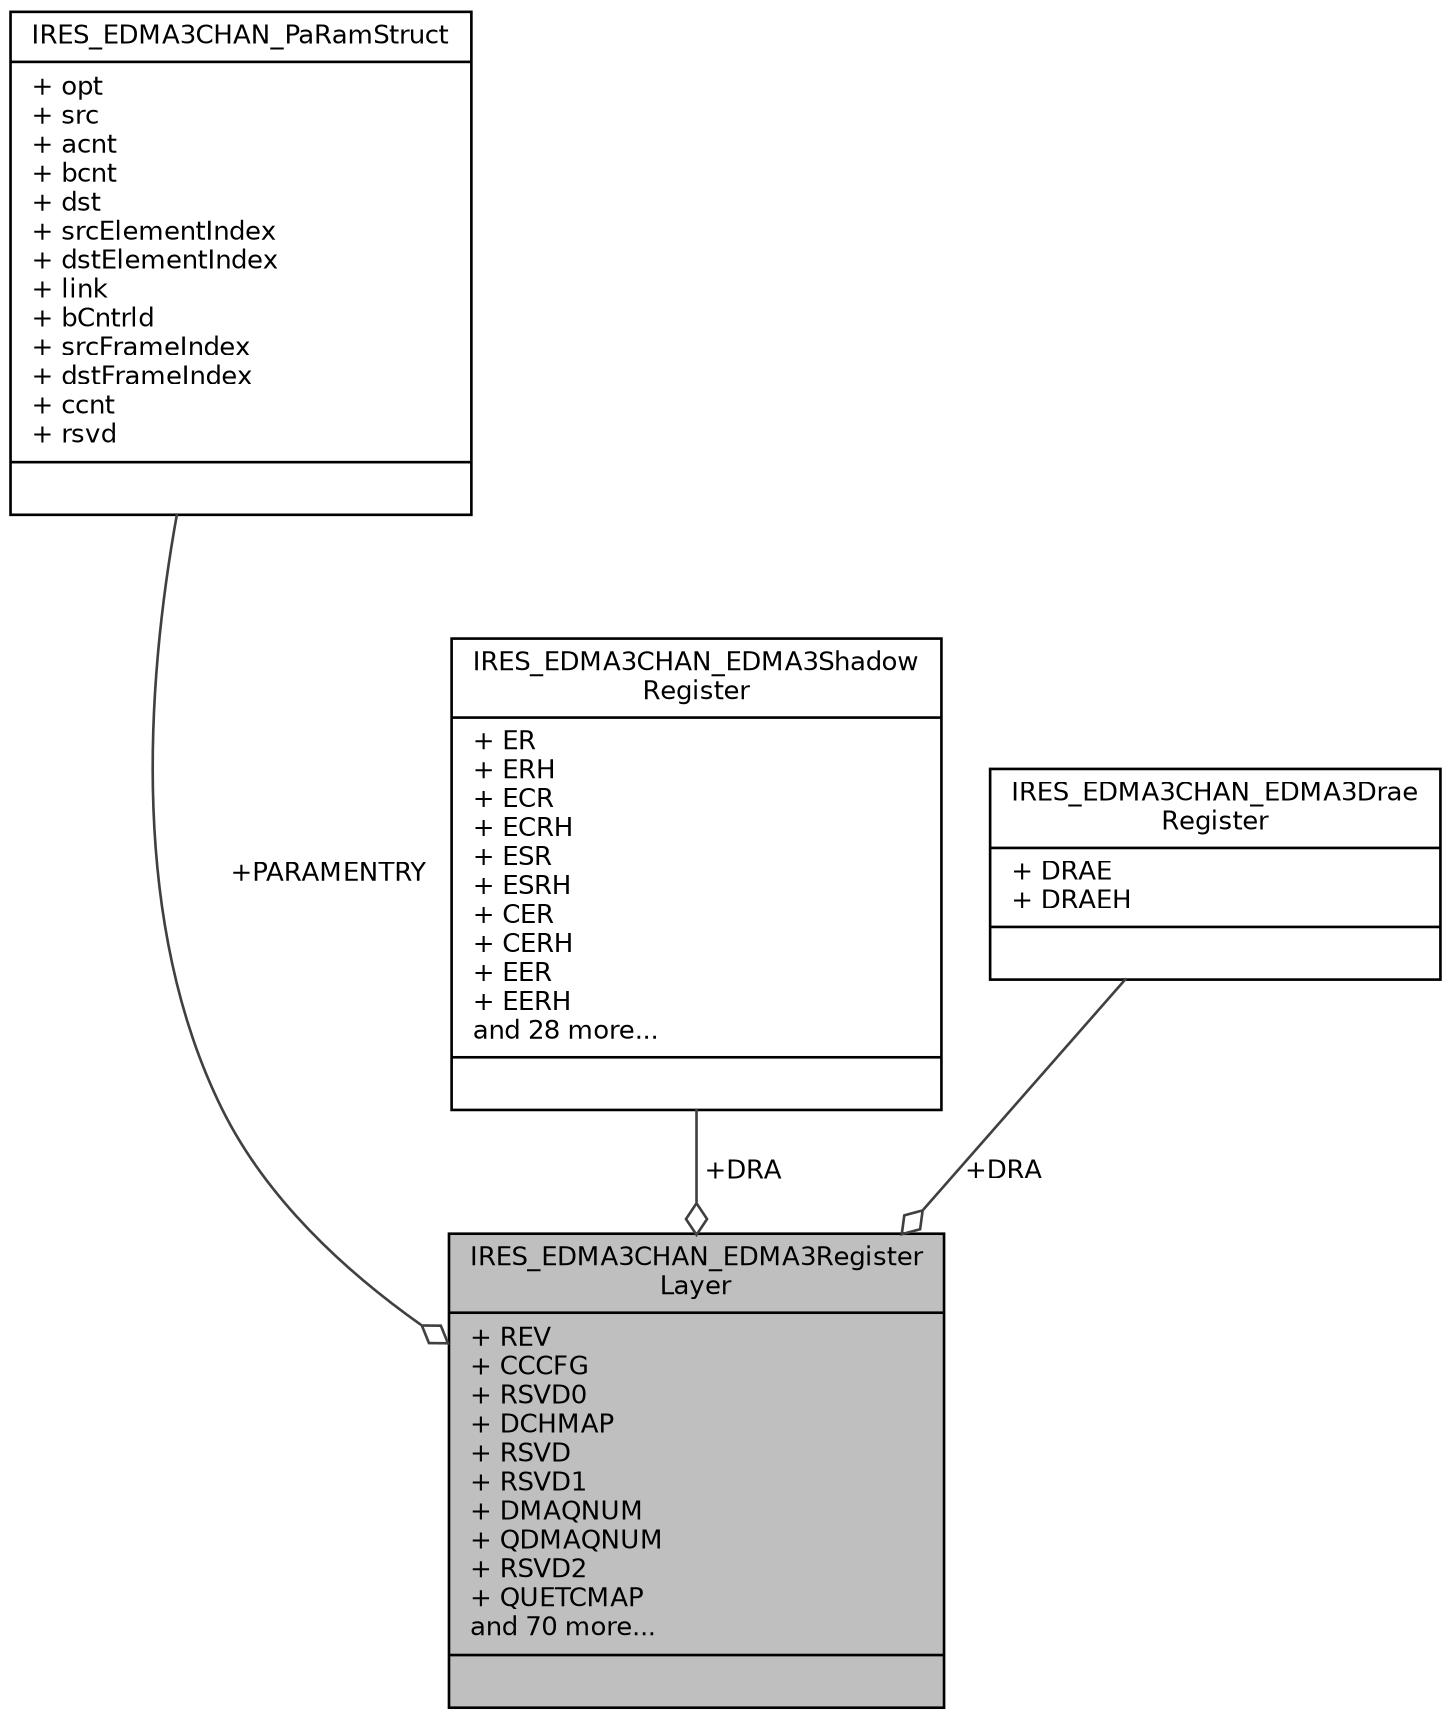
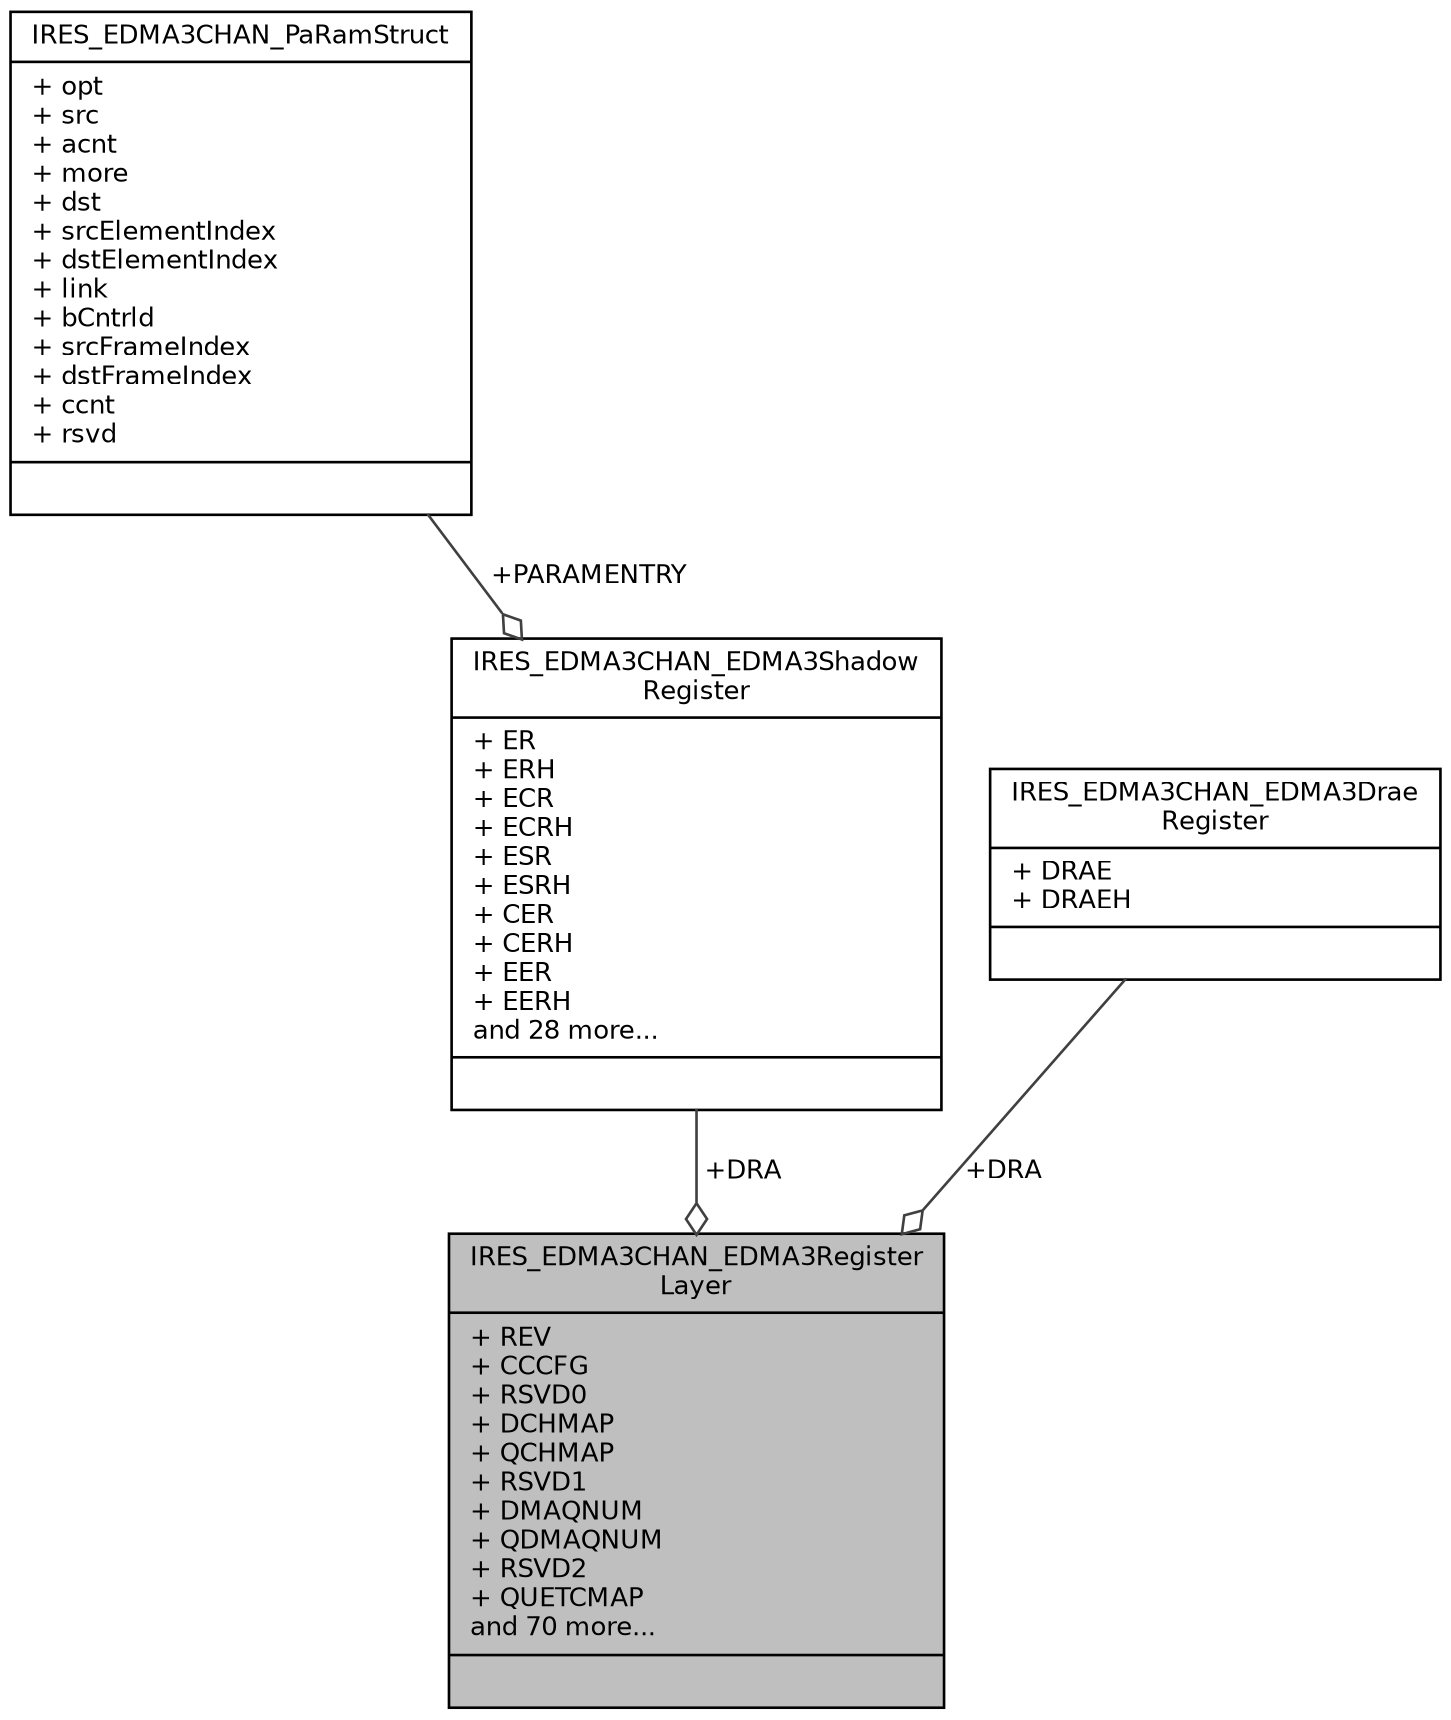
node "IRES_EDMA3CHAN_PaRamStruct": text "+ bcnt" -> "+ more"
edge "IRES_EDMA3CHAN_PaRamStruct" -> "IRES_EDMA3CHAN_EDMA3Register": now "IRES_EDMA3CHAN_PaRamStruct" -> "IRES_EDMA3CHAN_EDMA3Shadow"
node "IRES_EDMA3CHAN_EDMA3Register": text "+ RSVD" -> "+ QCHMAP"
